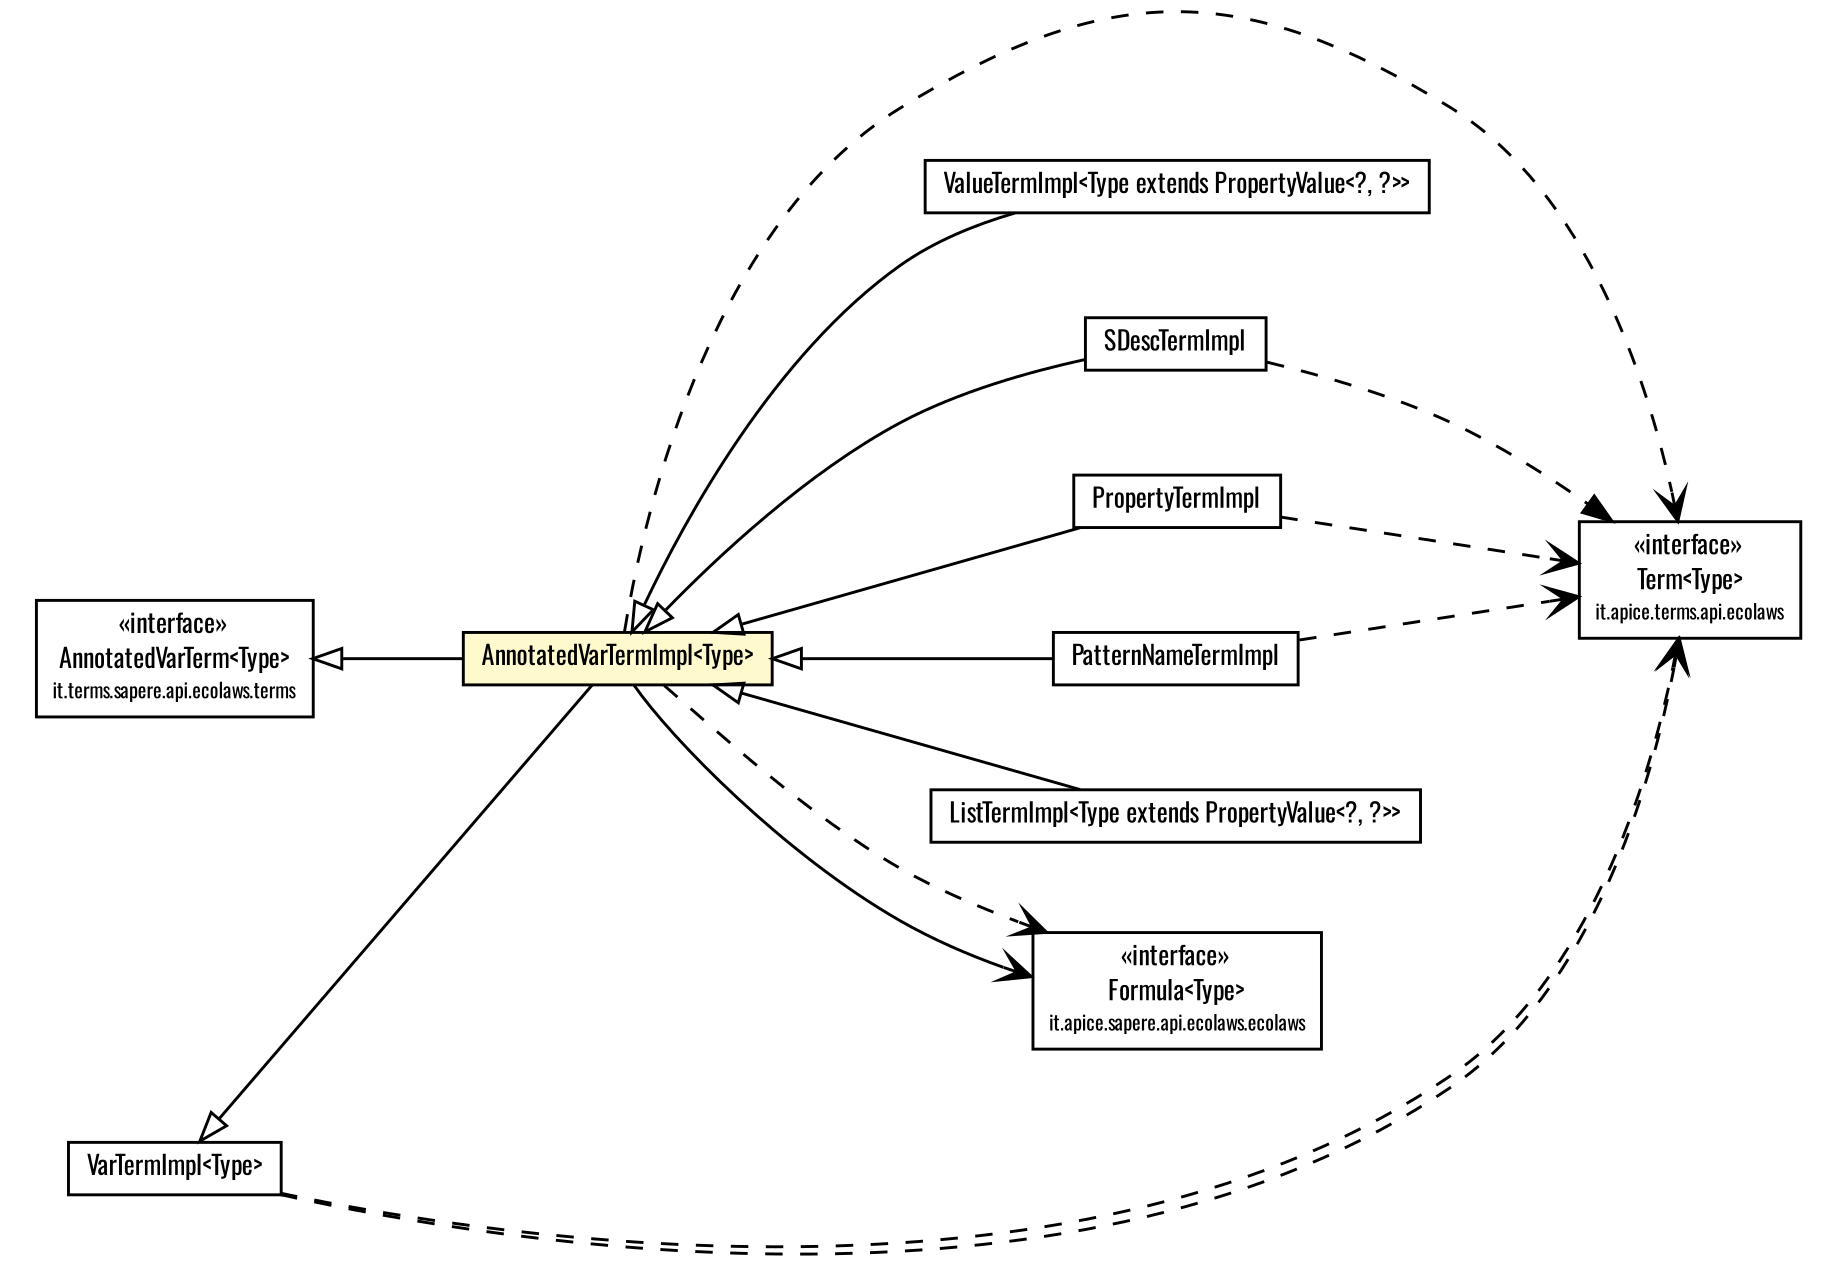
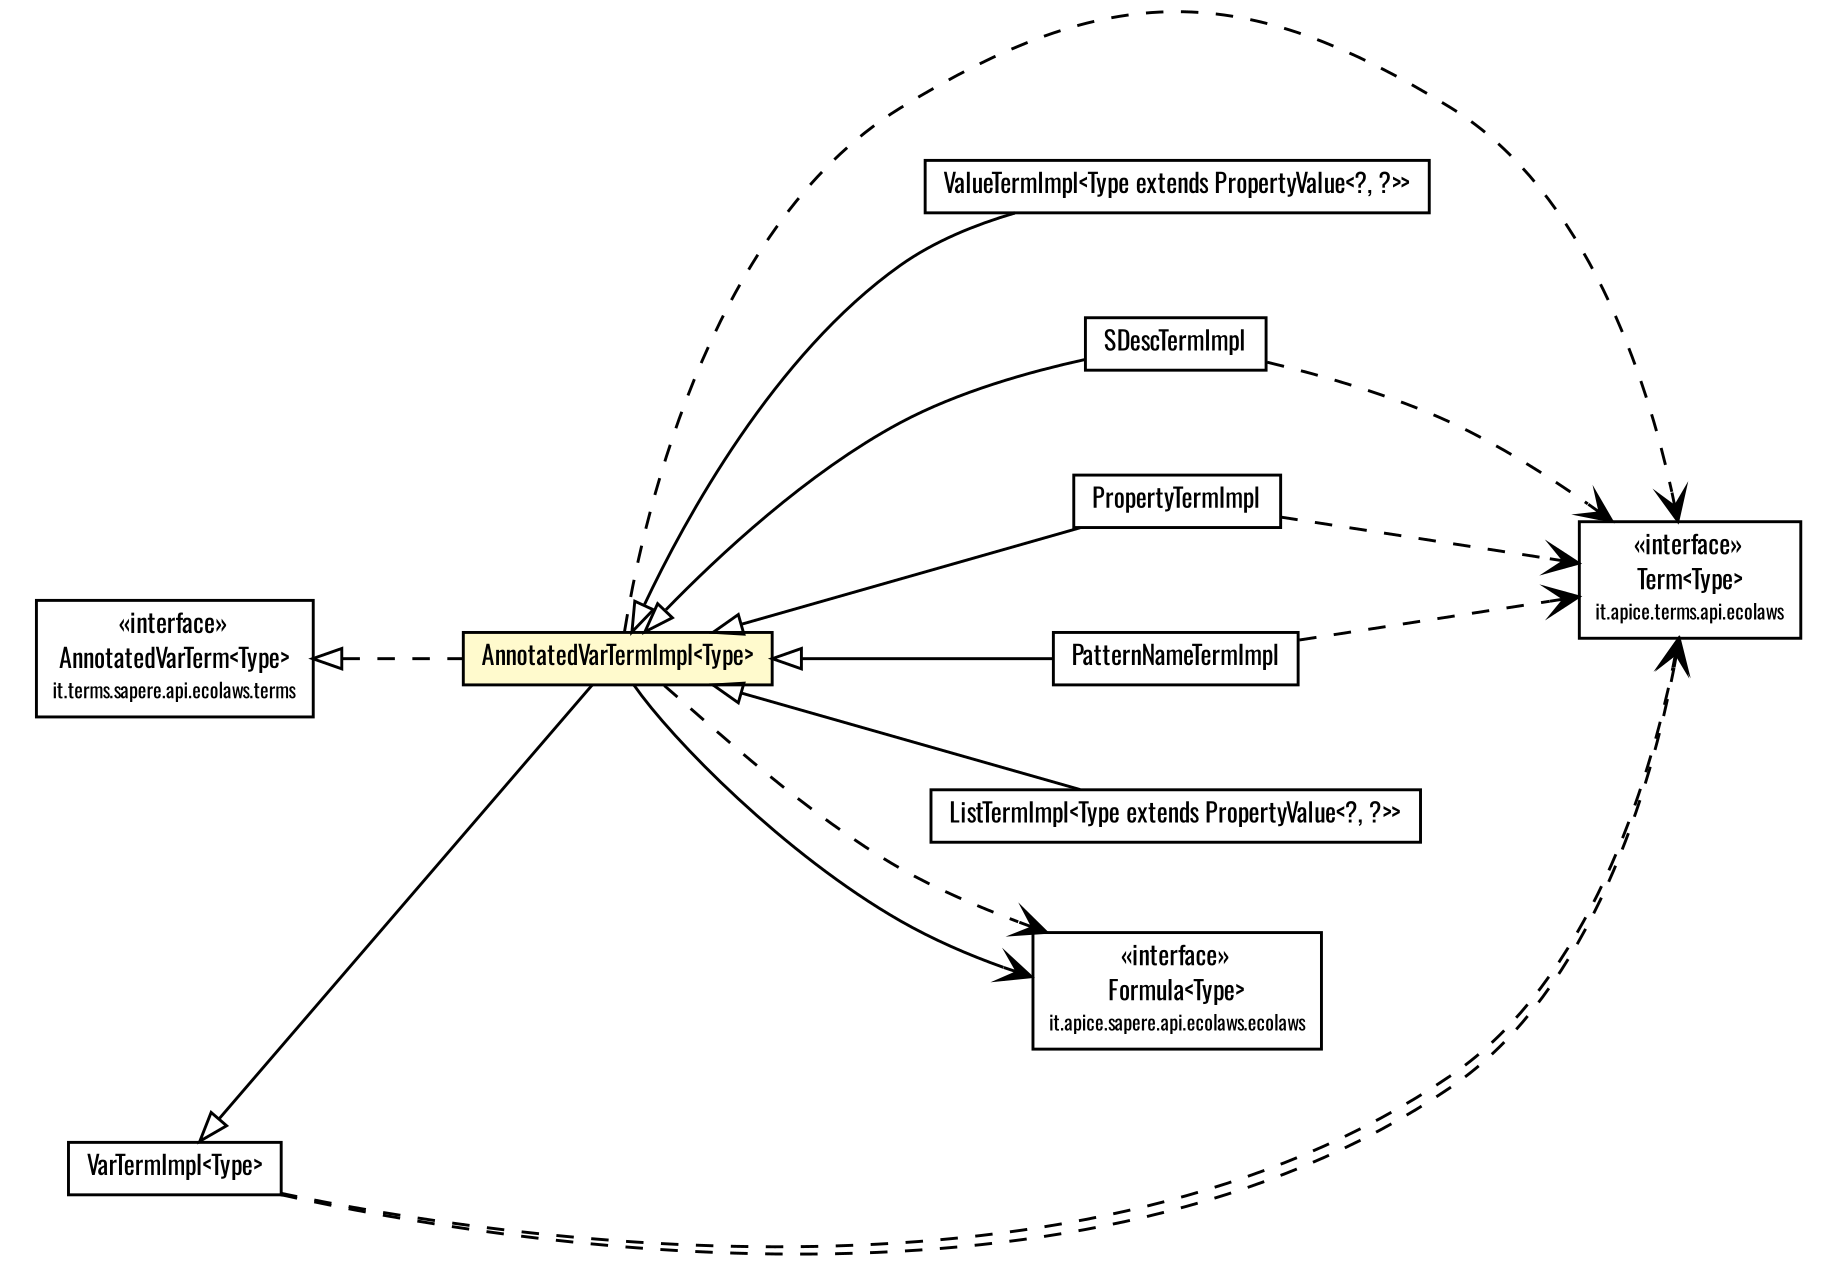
edge "SDescTermImpl" -> "Term<Type>": arrowhead normal -> open
edge "AnnotatedVarTermImpl<Type>" -> "AnnotatedVarTerm<Type>": style solid -> dashed
